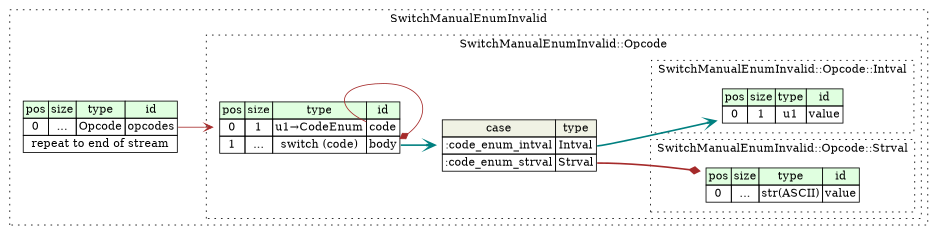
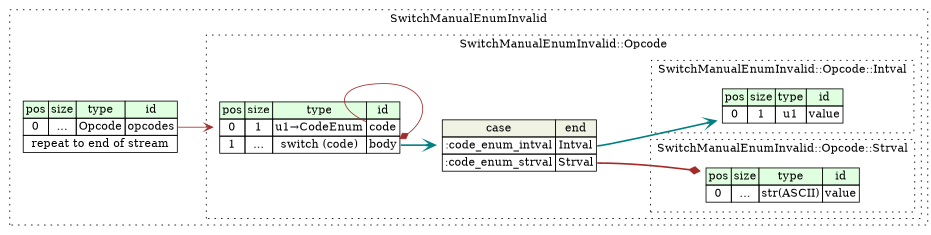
node "case": text "type" -> "end"
